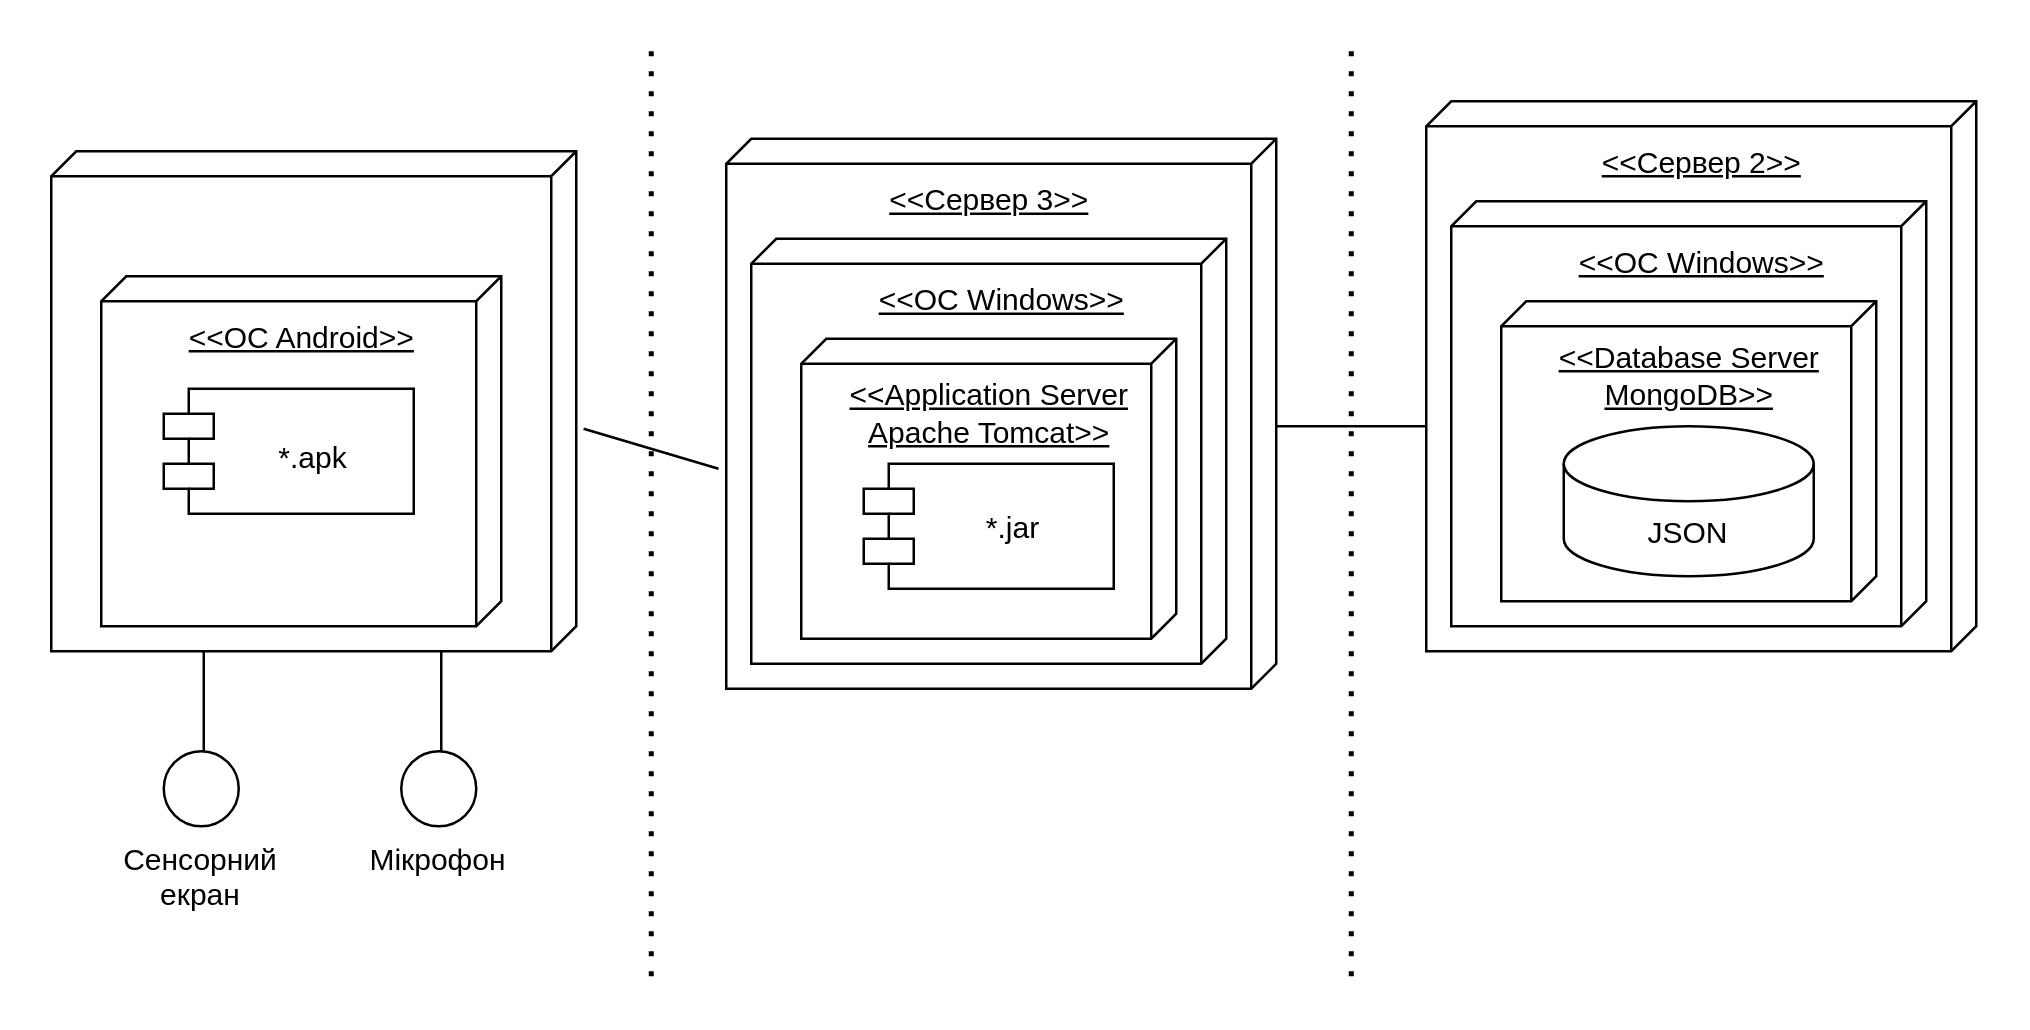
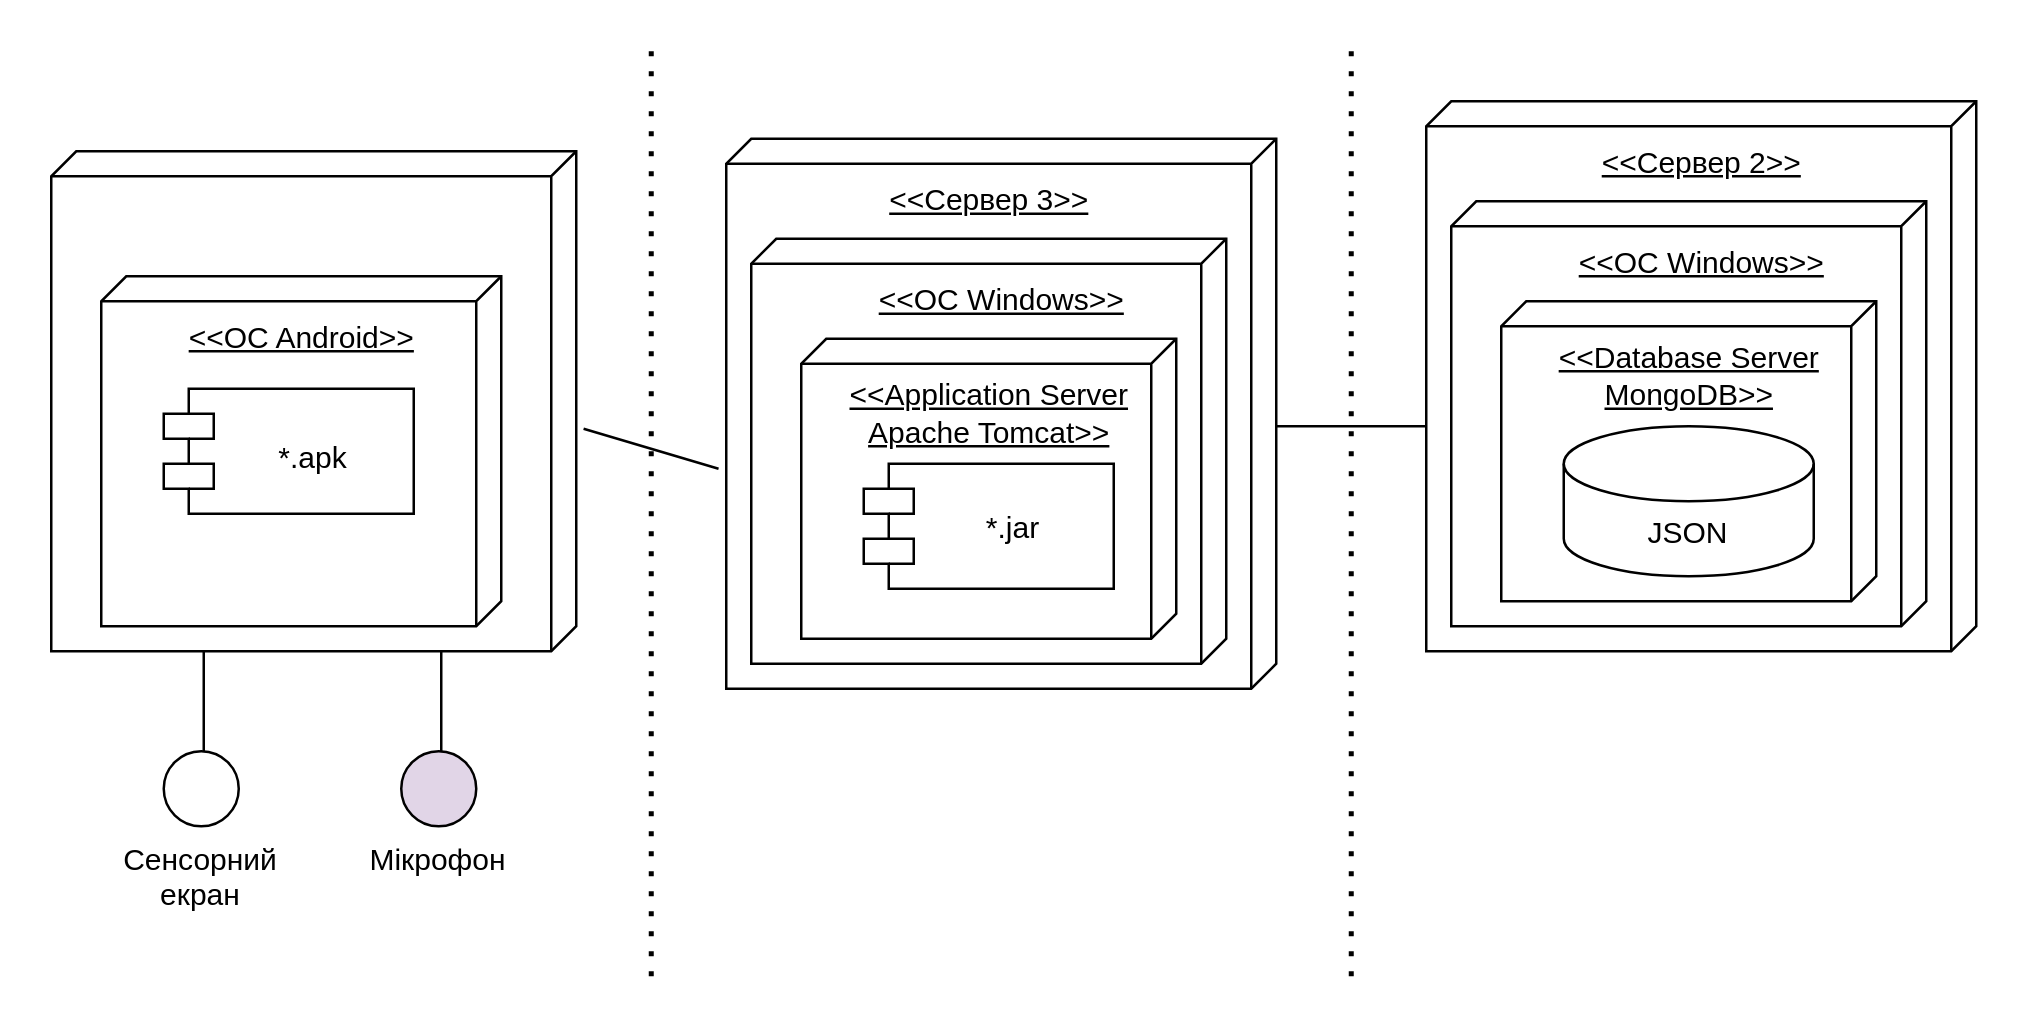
node "Мікрофон": fillcolor #ffffff -> #e1d5e7
